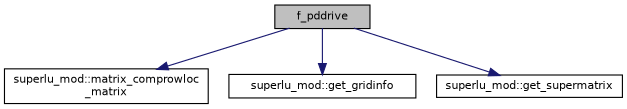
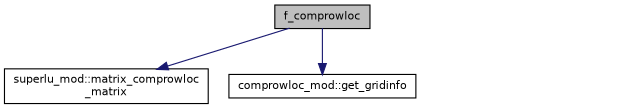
node "f_pddrive": label "f_pddrive" -> "f_comprowloc"
node "superlu_mod::get_gridinfo": label "superlu_mod::get_gridinfo" -> "comprowloc_mod::get_gridinfo"
node "superlu_mod::get_supermatrix": removed
